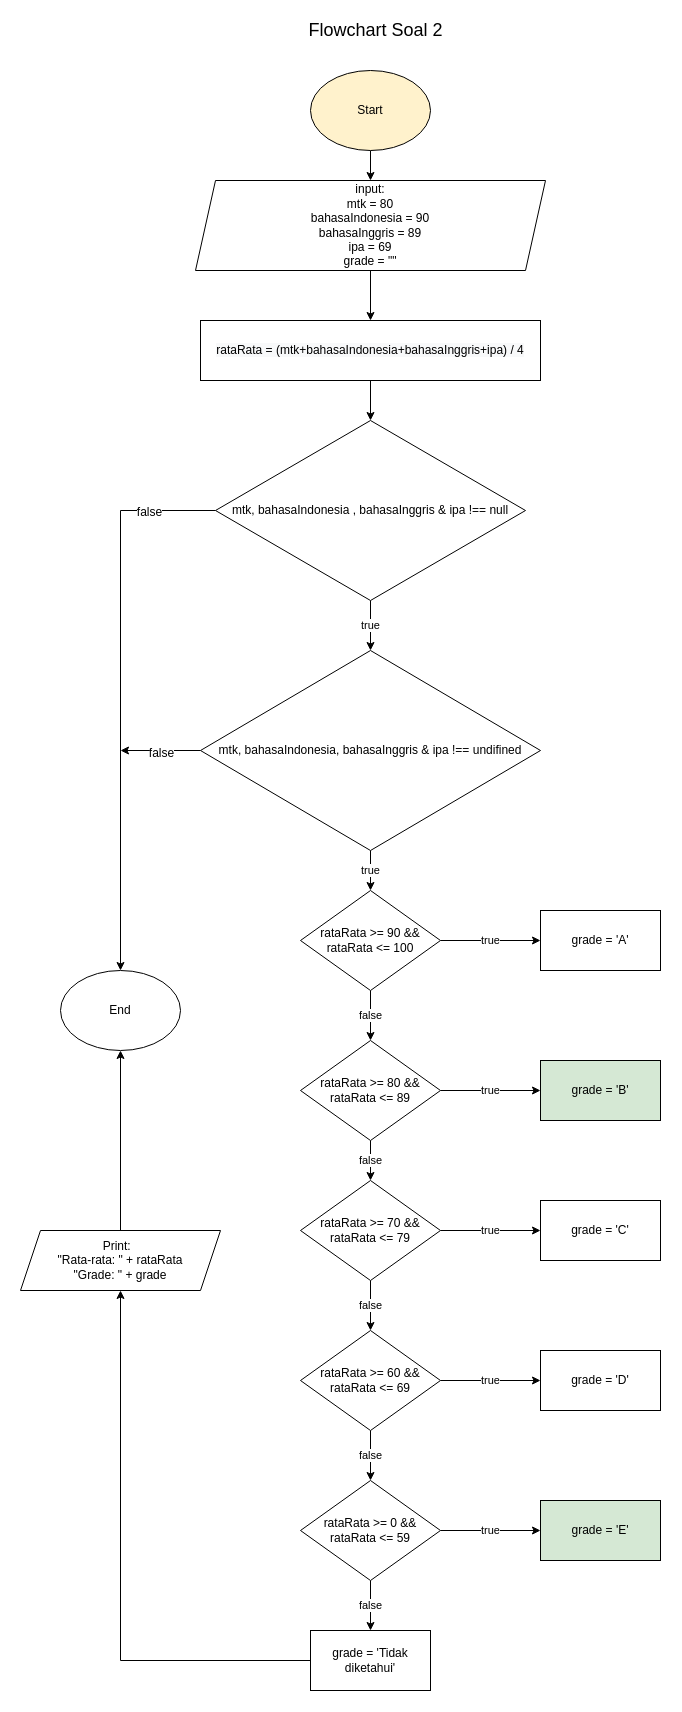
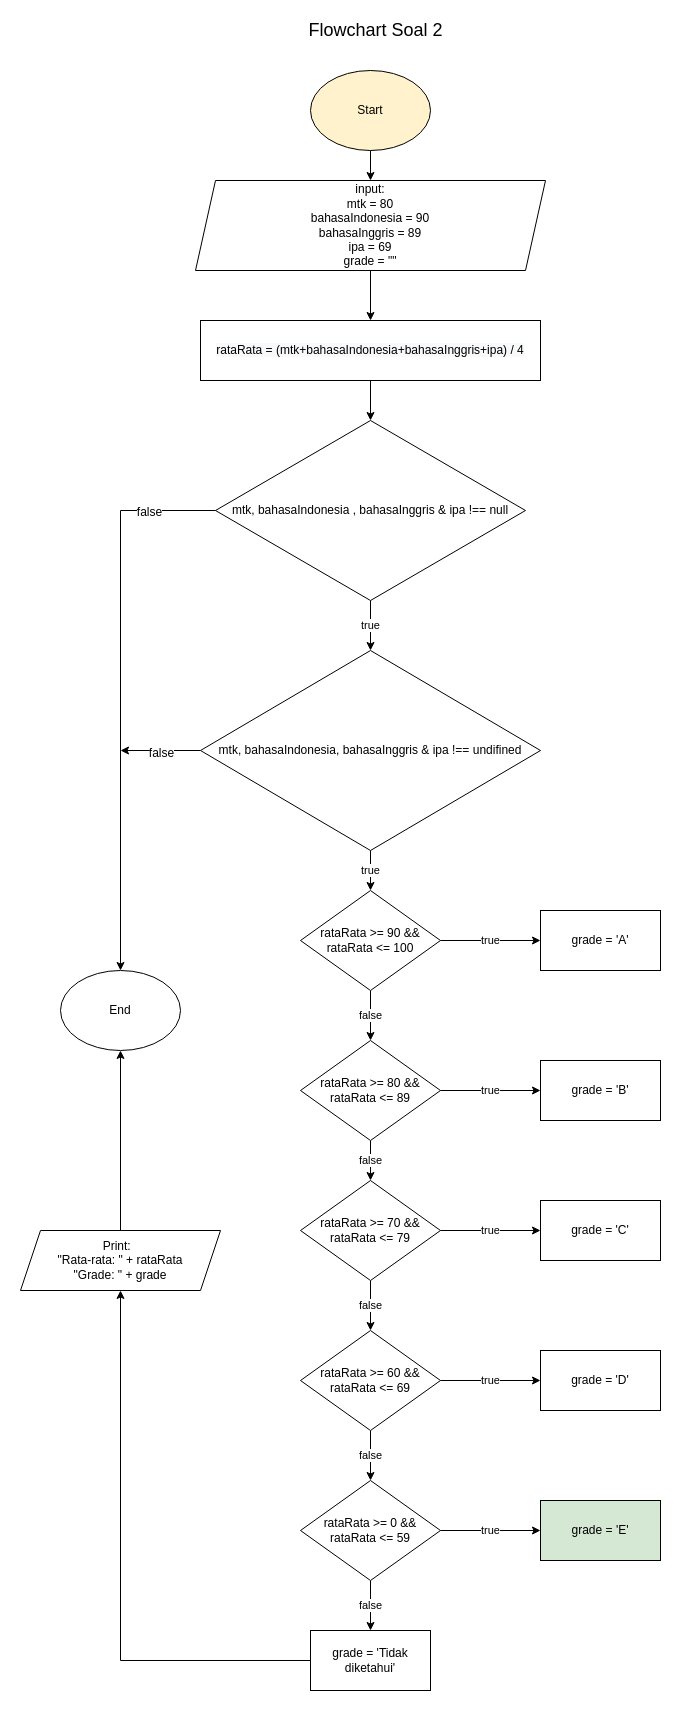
node "grade = 'B'": fillcolor #d5e8d4 -> #ffffff
